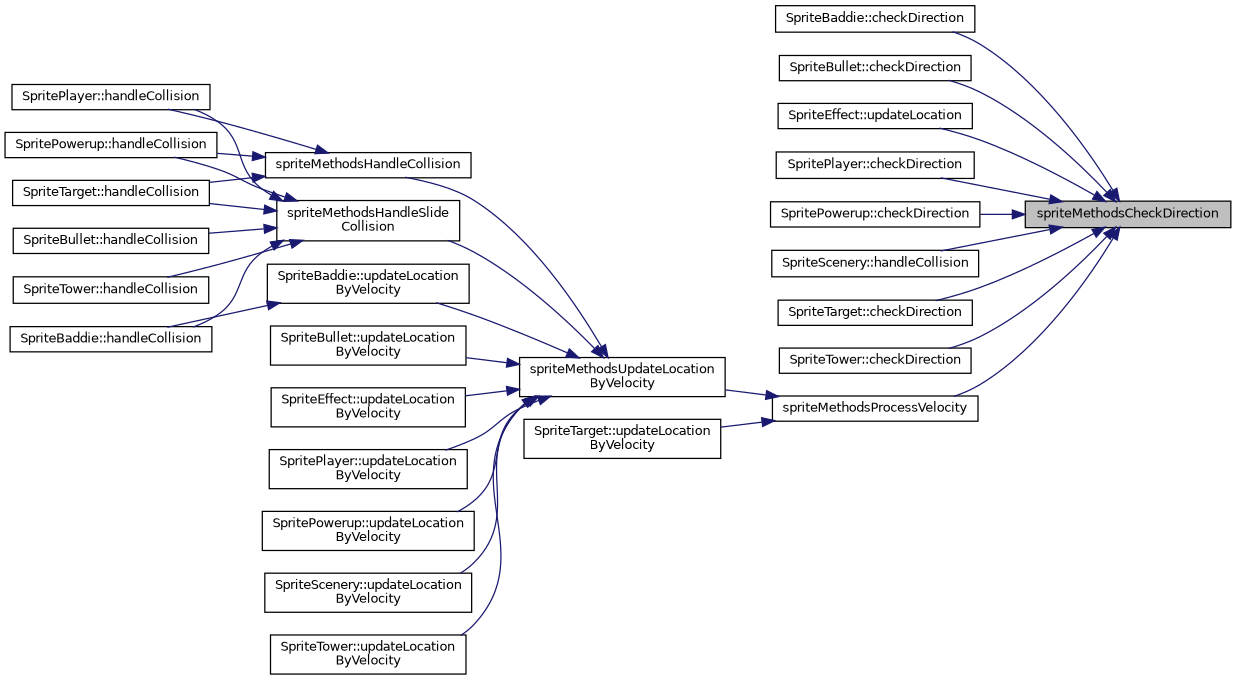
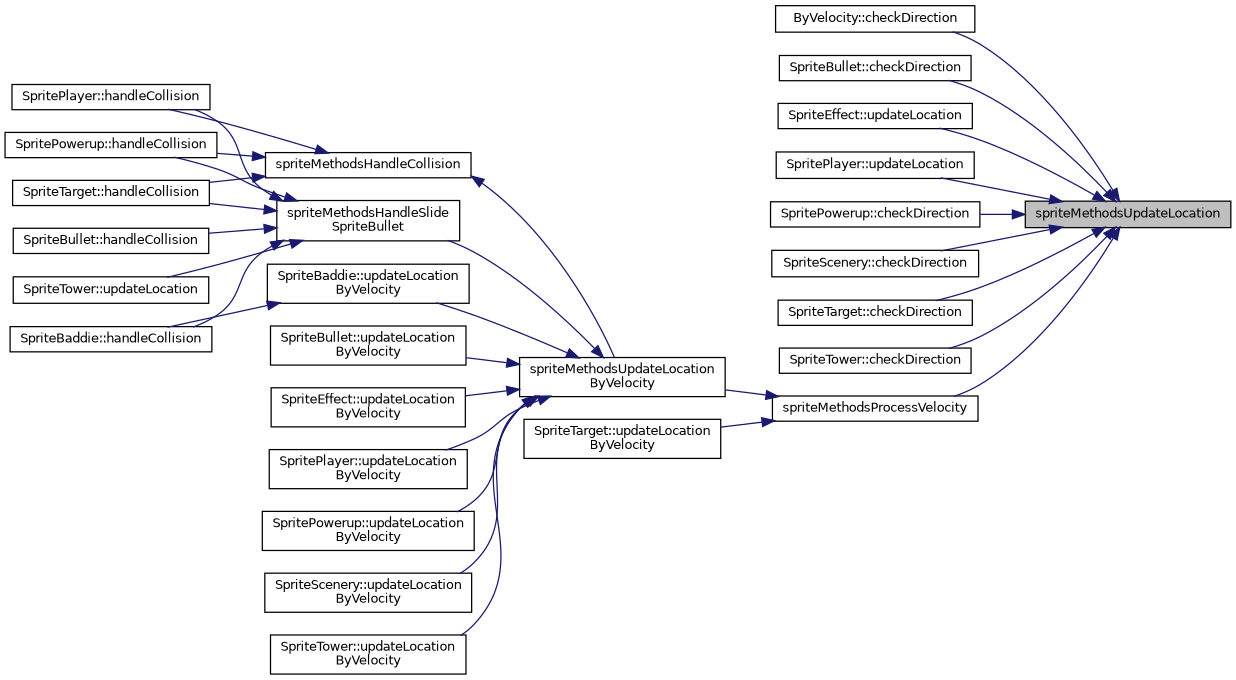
node "SpriteBaddie::checkDirection": label "SpriteBaddie::checkDirection" -> "ByVelocity::checkDirection"
node "SpritePlayer::checkDirection": label "SpritePlayer::checkDirection" -> "SpritePlayer::updateLocation"
node "spriteMethodsCheckDirection": label "spriteMethodsCheckDirection" -> "spriteMethodsUpdateLocation"
node "spriteMethodsHandleSlide Collision": label "spriteMethodsHandleSlide Collision" -> "spriteMethodsHandleSlide SpriteBullet"
edge "spriteMethodsHandleCollision" -> "spriteMethodsUpdateLocation ByVelocity": reversed
node "SpriteScenery::handleCollision": label "SpriteScenery::handleCollision" -> "SpriteScenery::checkDirection"
node "SpriteTower::handleCollision": label "SpriteTower::handleCollision" -> "SpriteTower::updateLocation"
